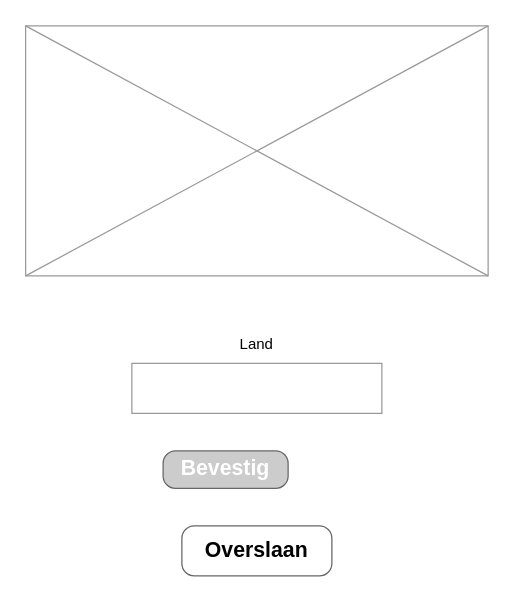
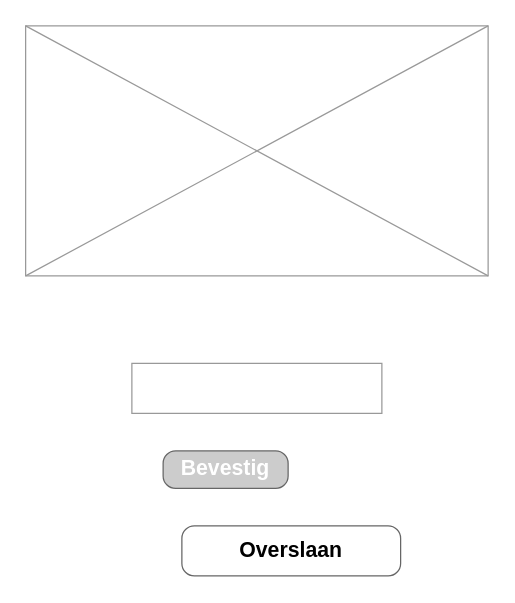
node "Land": removed
node "Overslaan": size 150x50 -> 219x50
